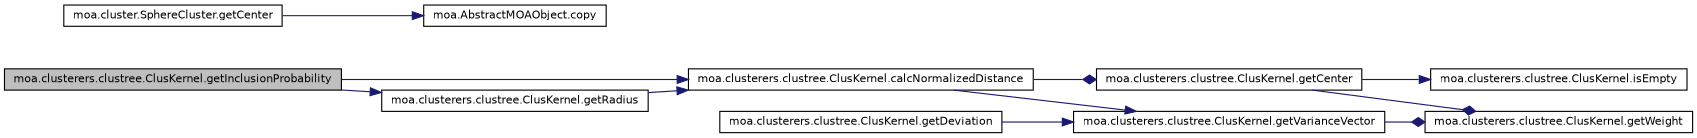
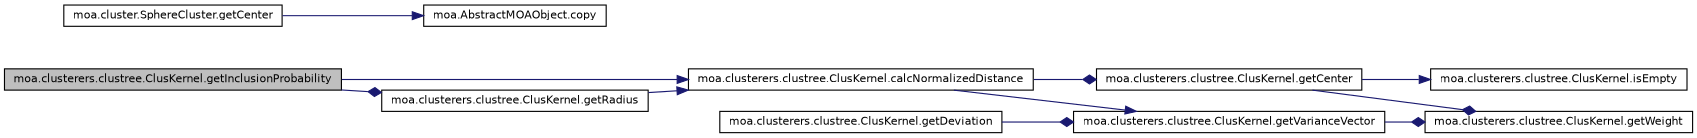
edge "moa.clusterers.clustree.ClusKernel.getInclusionProbability" -> "moa.clusterers.clustree.ClusKernel.getRadius": arrowhead normal -> diamond
edge "moa.clusterers.clustree.ClusKernel.getDeviation" -> "moa.clusterers.clustree.ClusKernel.getVarianceVector": arrowhead normal -> diamond
